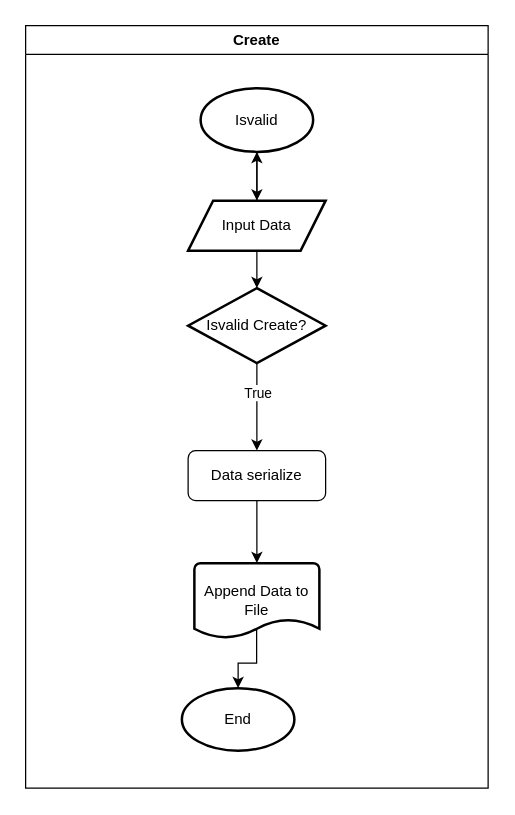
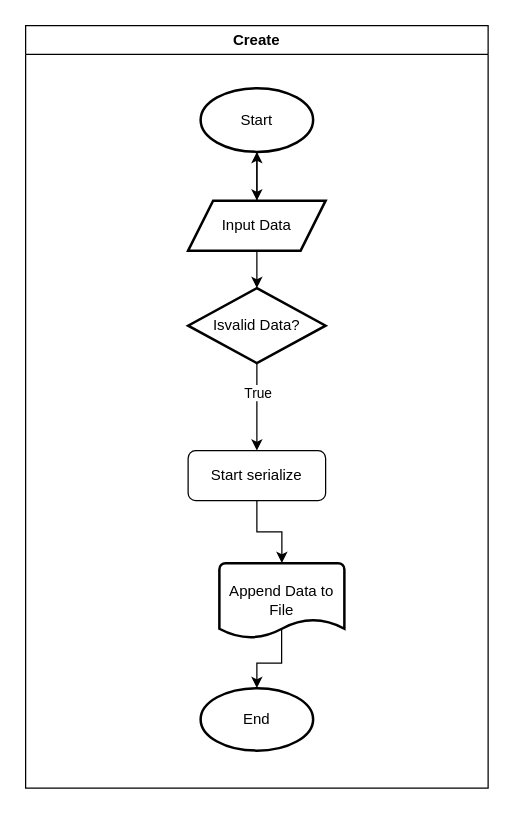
node "Isvalid": label "Isvalid" -> "Start"
node "Isvalid Create?": label "Isvalid Create?" -> "Isvalid Data?"
node "Data serialize": label "Data serialize" -> "Start serialize"
node "Append Data to File": moved (257, 601) -> (282, 601)
node "End": moved (238, 719) -> (257, 719)
